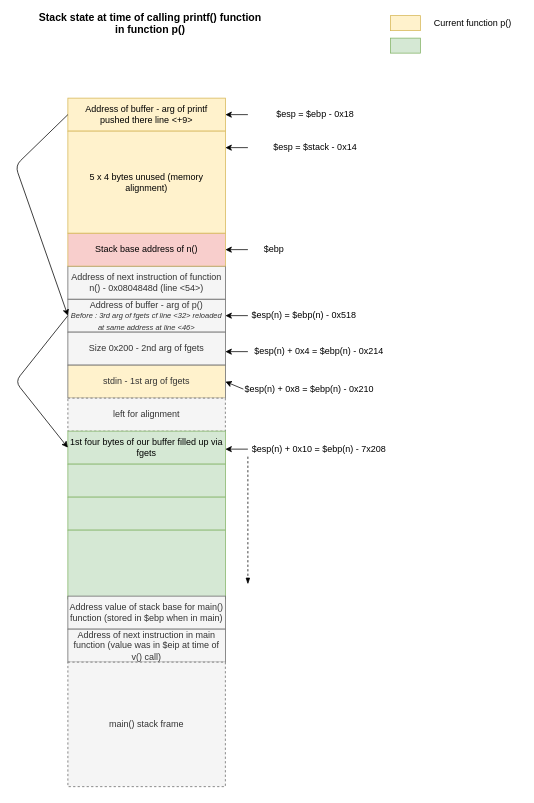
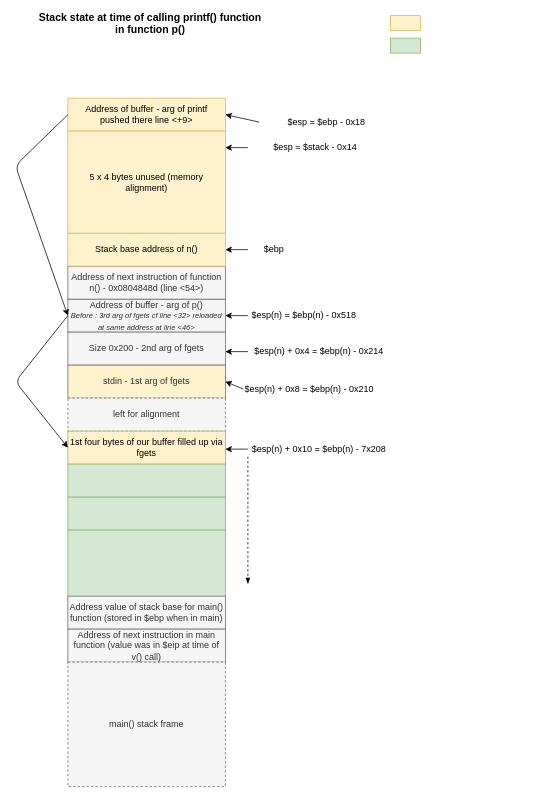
node "Current function p()": removed
node "$esp = $ebp - 0x18": moved (315, 114) -> (327, 122)
node "Stack base address of n()": fillcolor #f8cecc -> #fff2cc
node "1st four bytes of our buffer filled up via fgets": fillcolor #d5e8d4 -> #fff2cc
